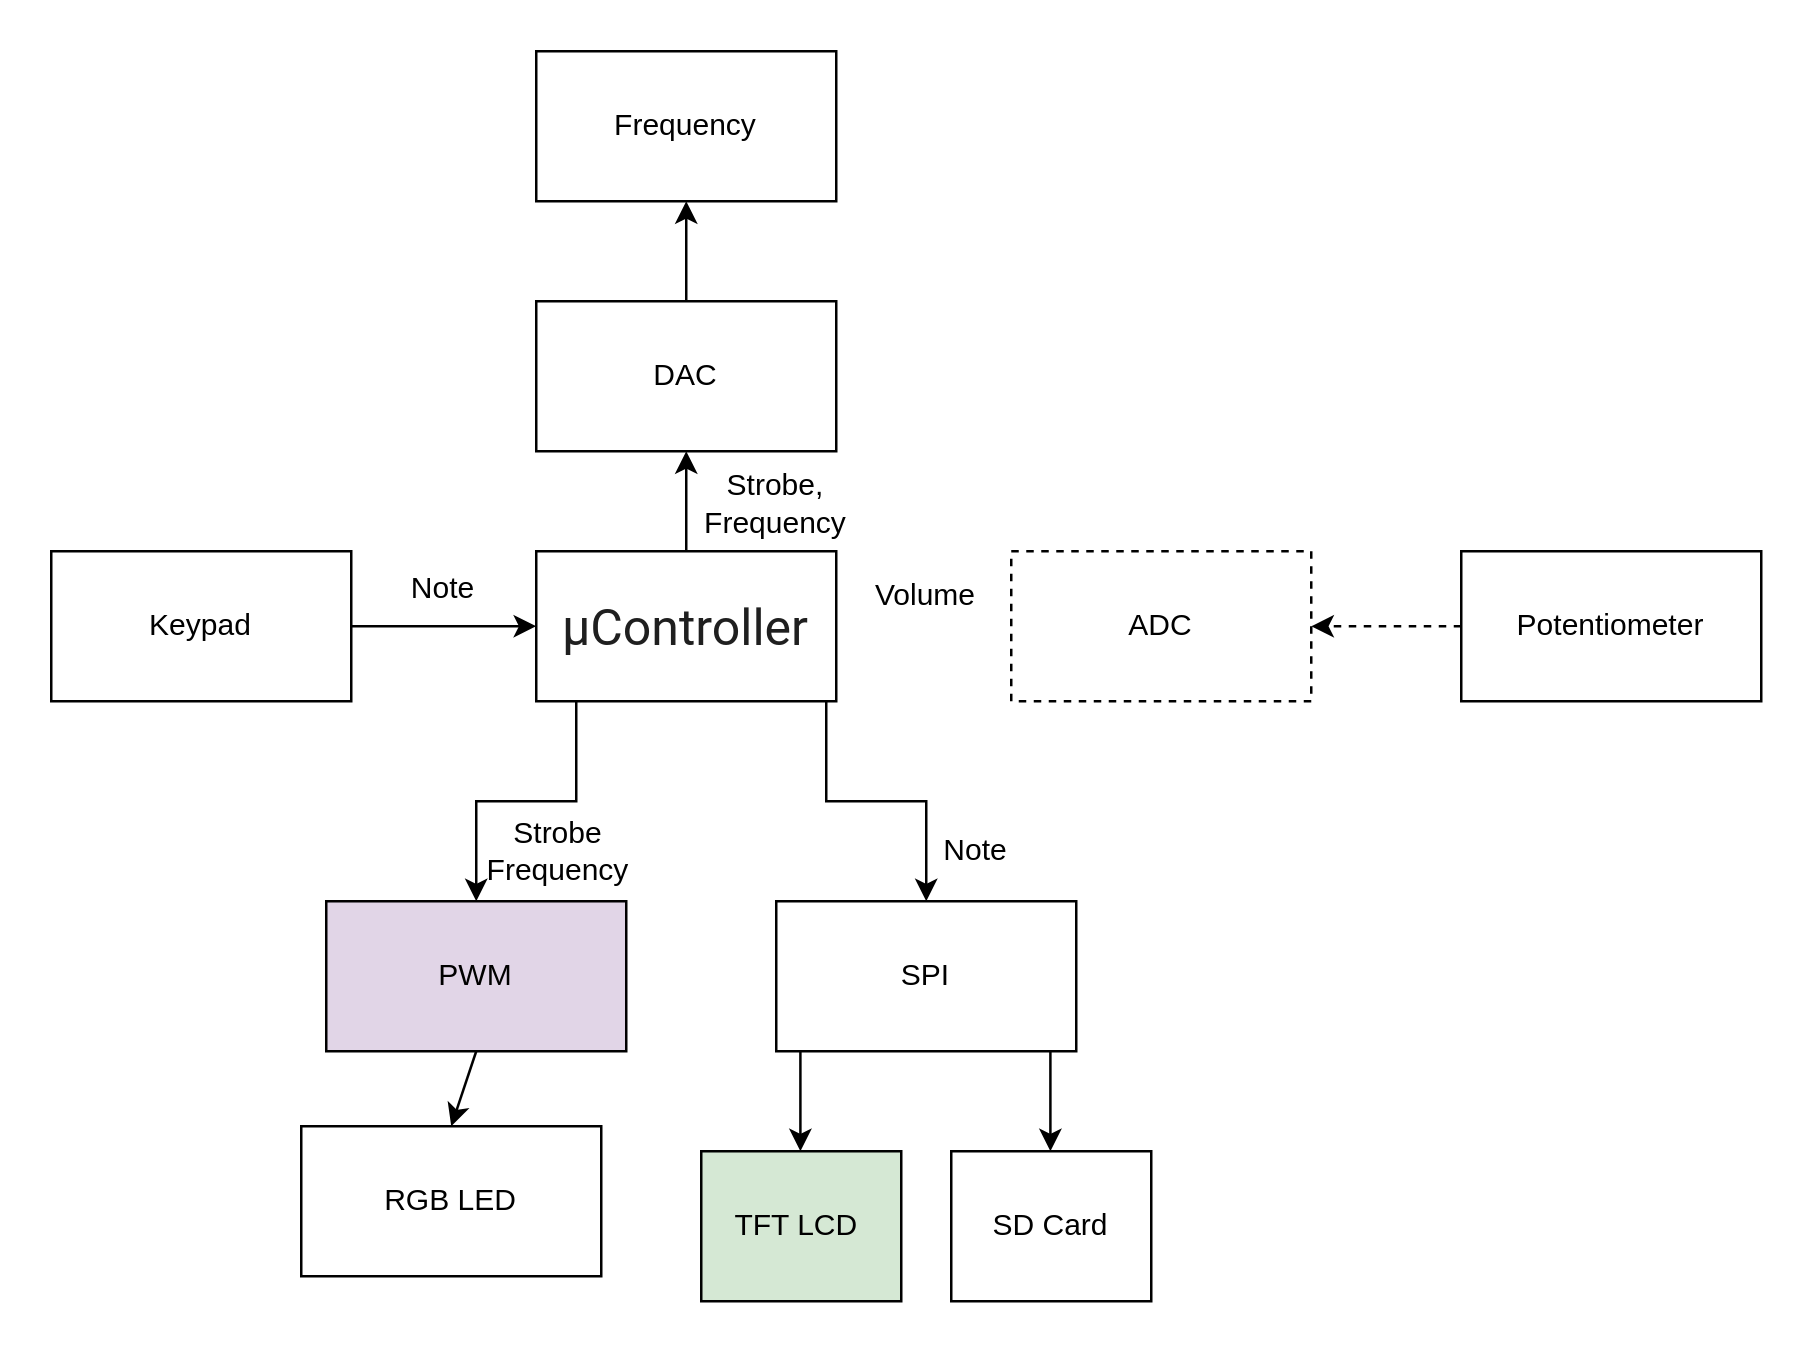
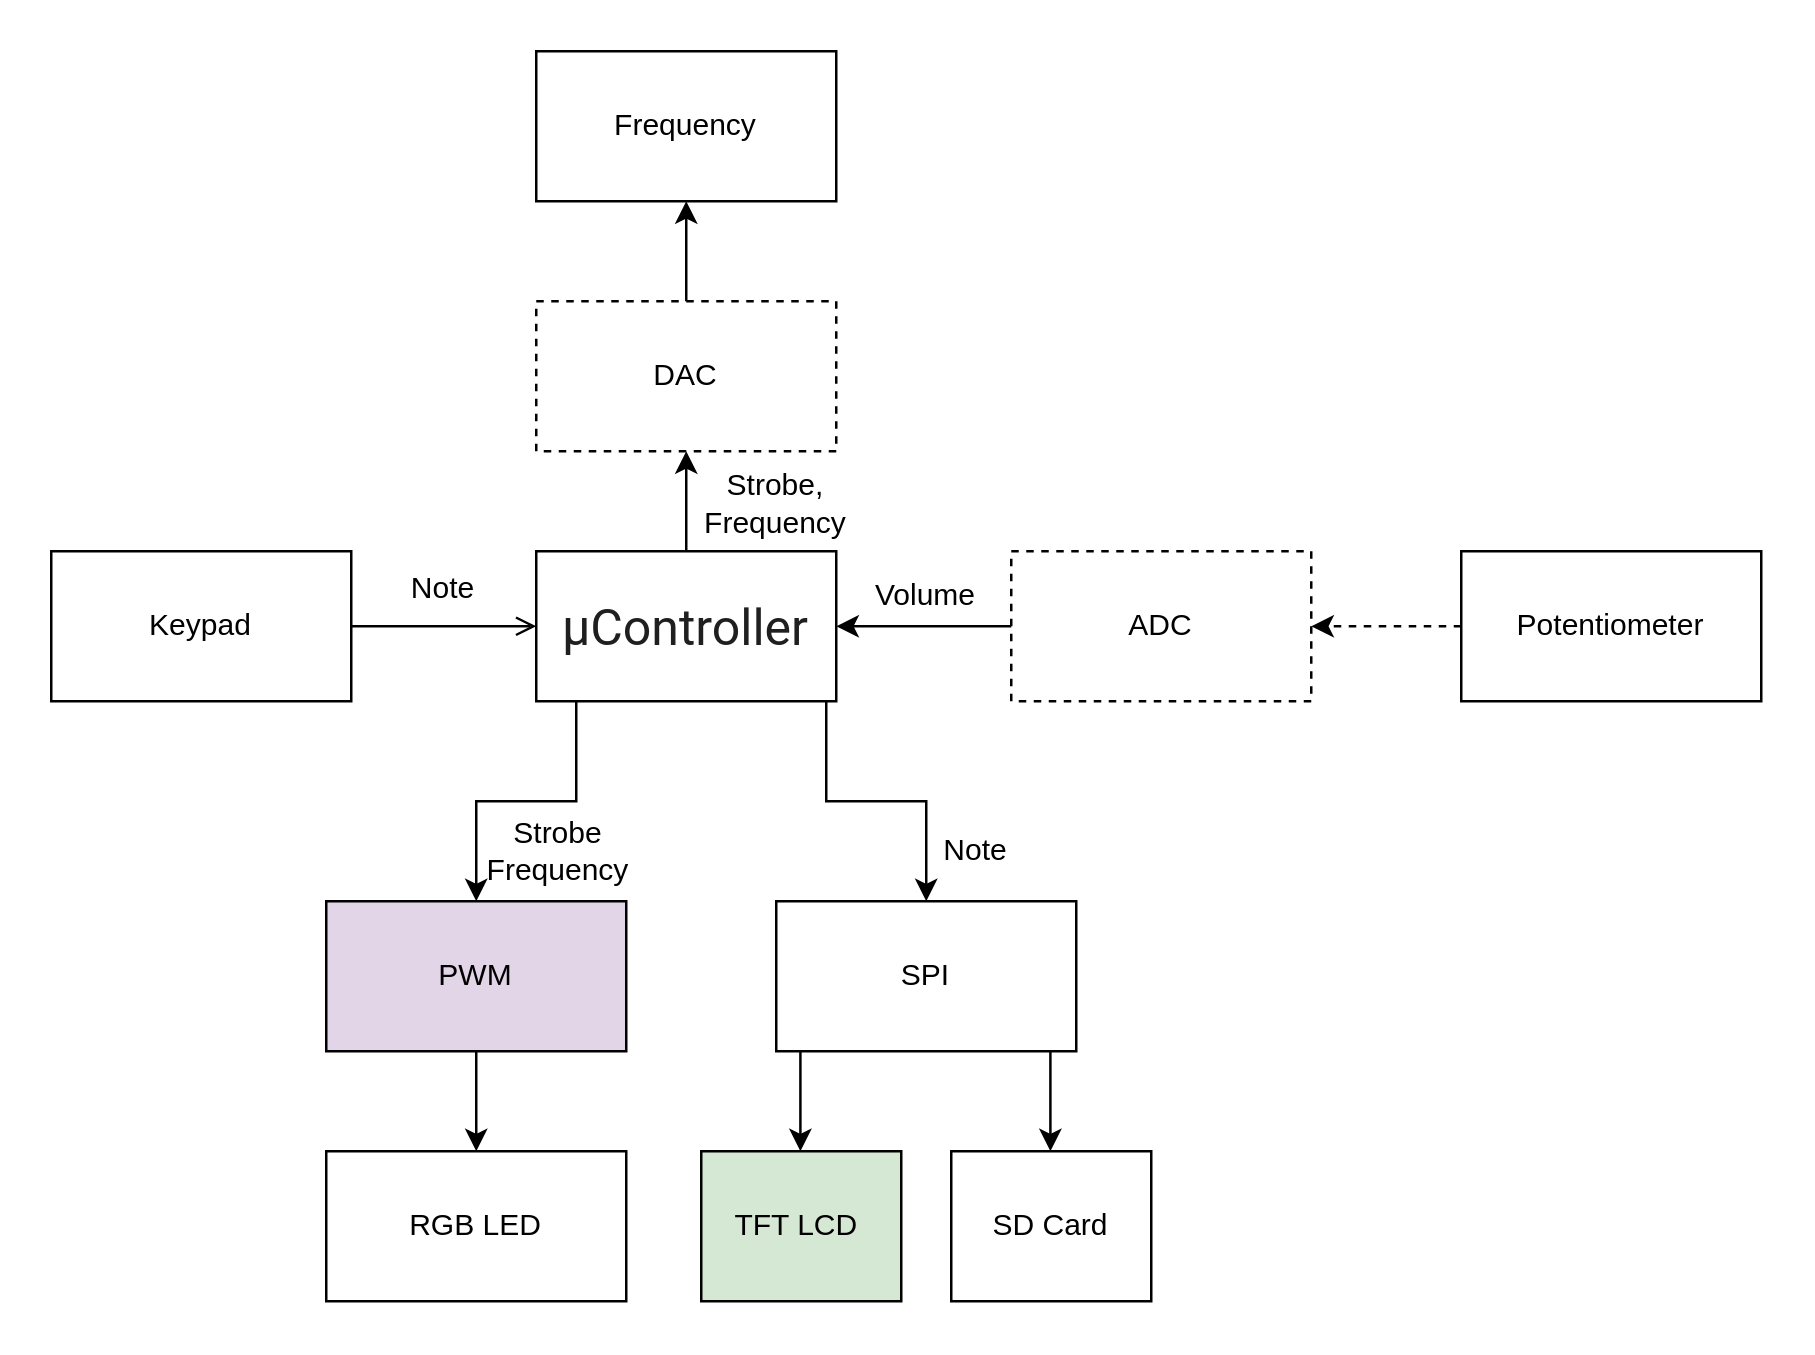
node "DAC": style solid -> dashed
edge "Keypad" -> "μController": arrowhead classic -> open
edge "ADC" -> "μController": added
node "RGB LED": moved (451, 1201) -> (476, 1226)
